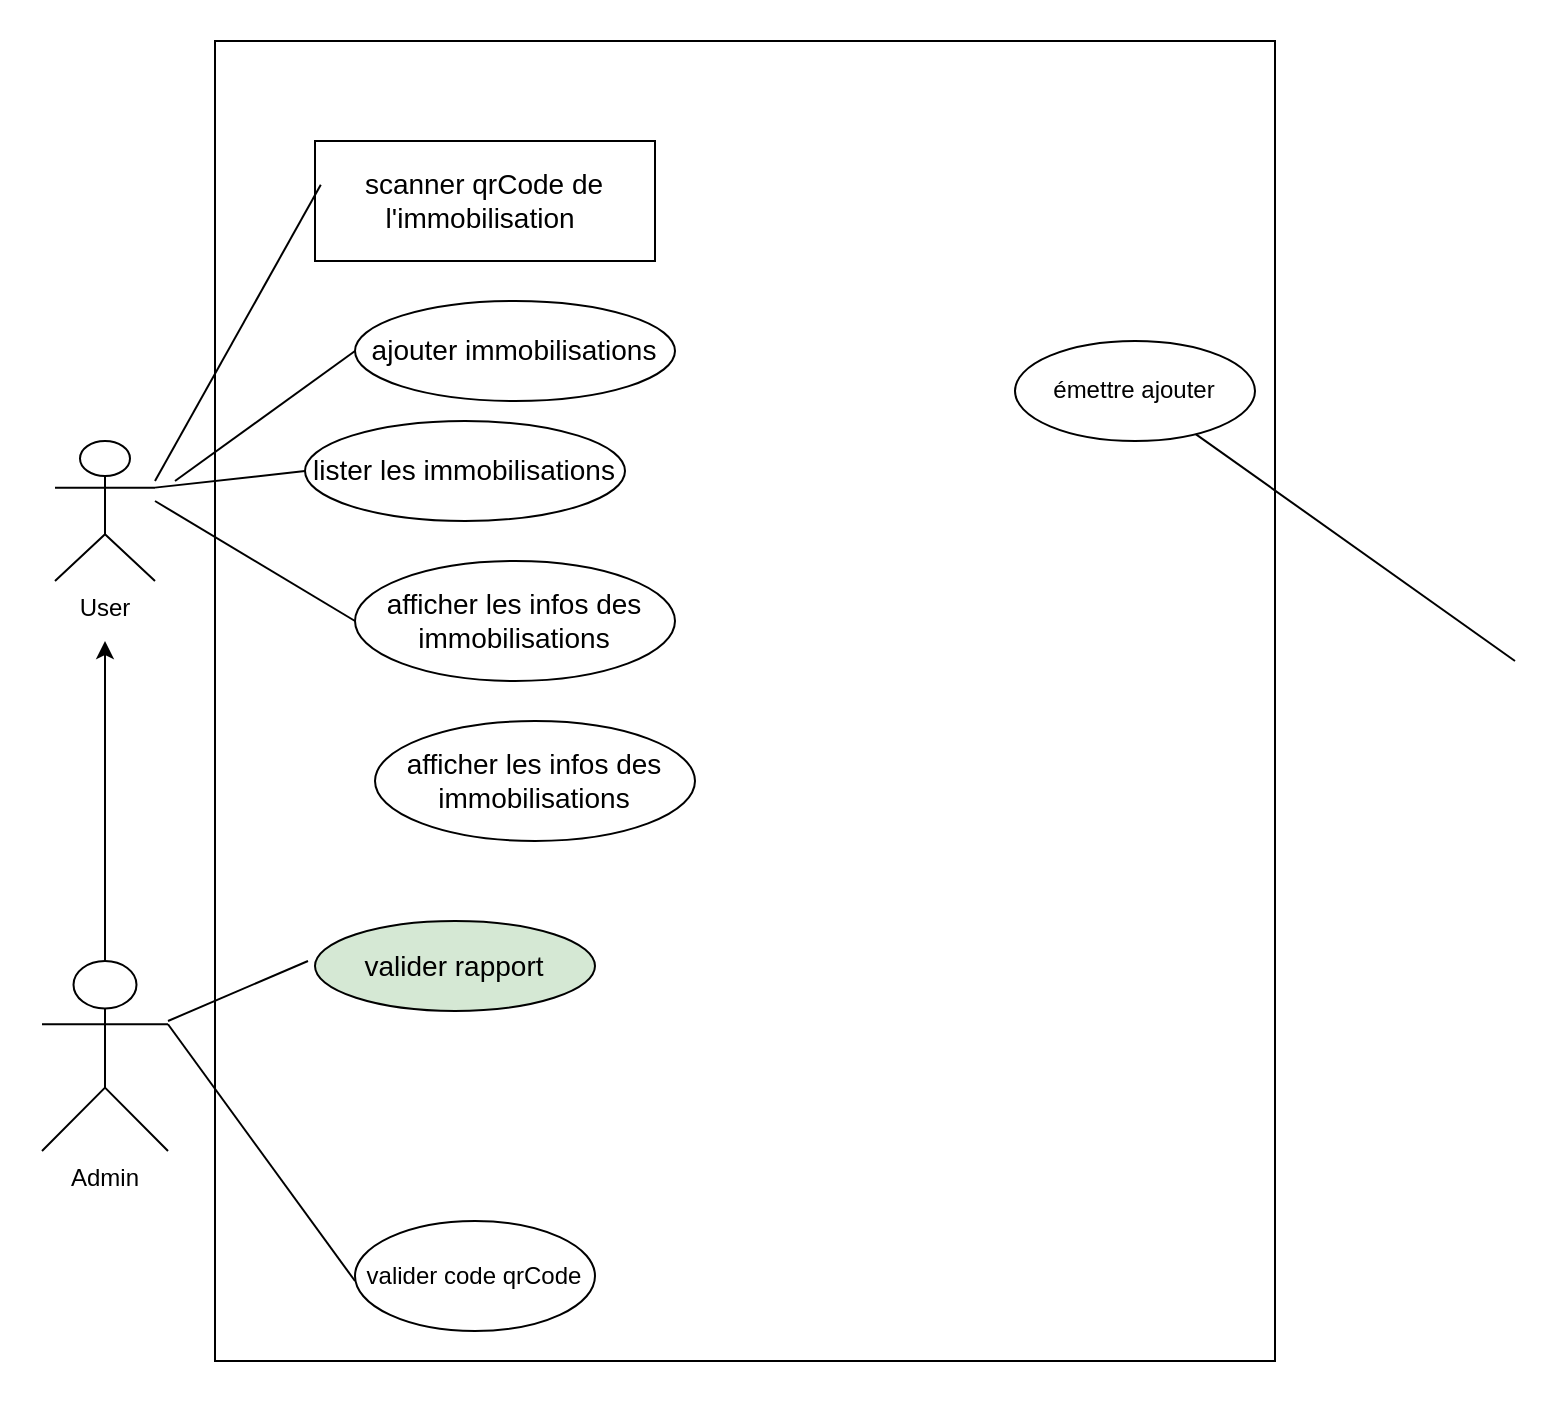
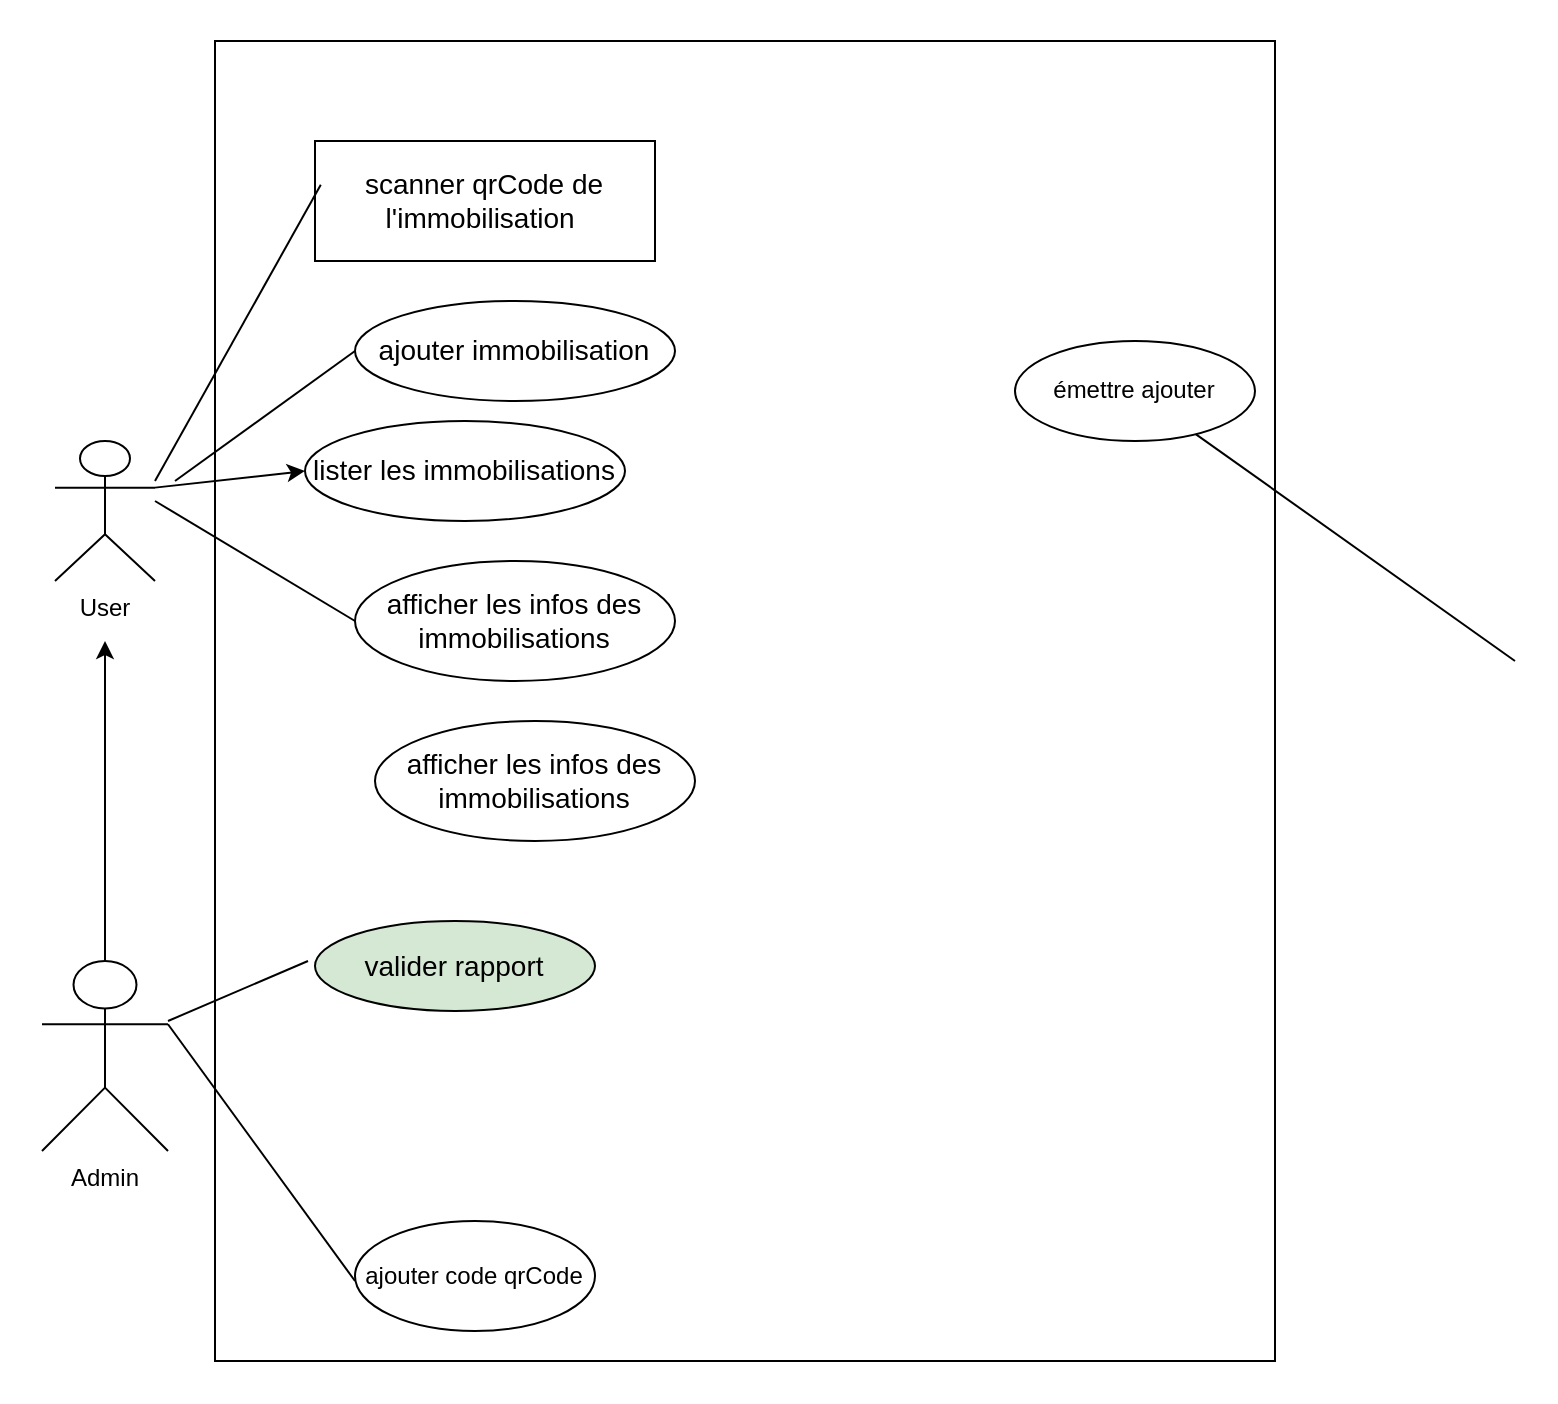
node "ajouter immobilisations": label "ajouter immobilisations" -> "ajouter immobilisation"
edge "lister les immobilisations" -- "User": arrowhead none -> classic
node "valider code qrCode": label "valider code qrCode" -> "ajouter code qrCode"
